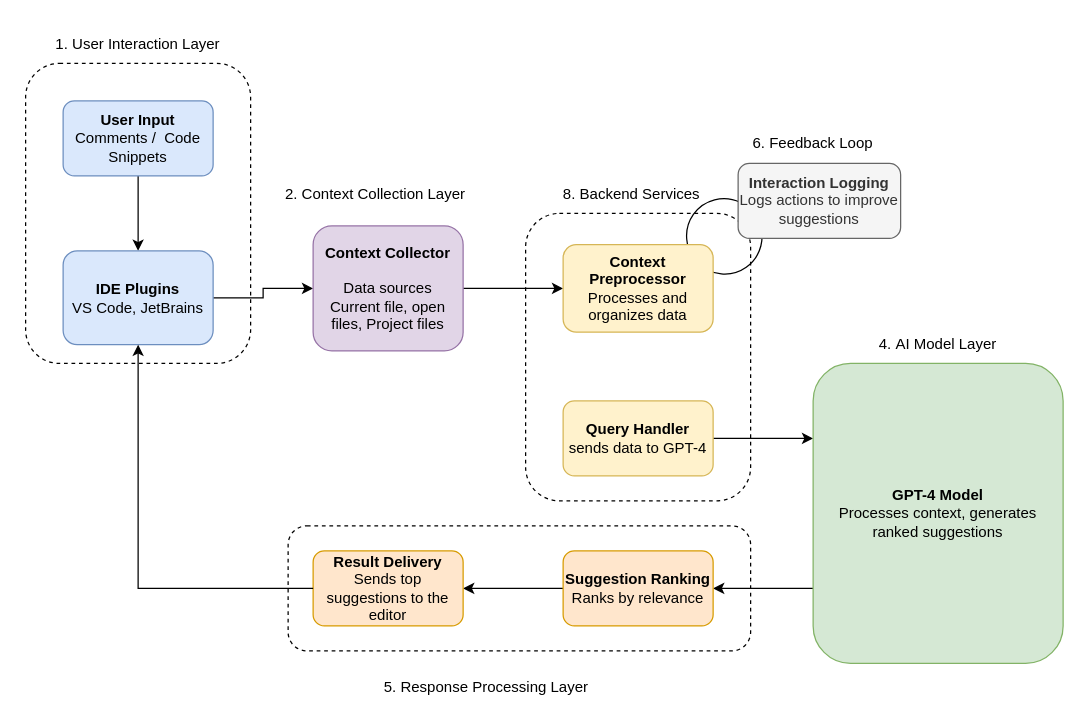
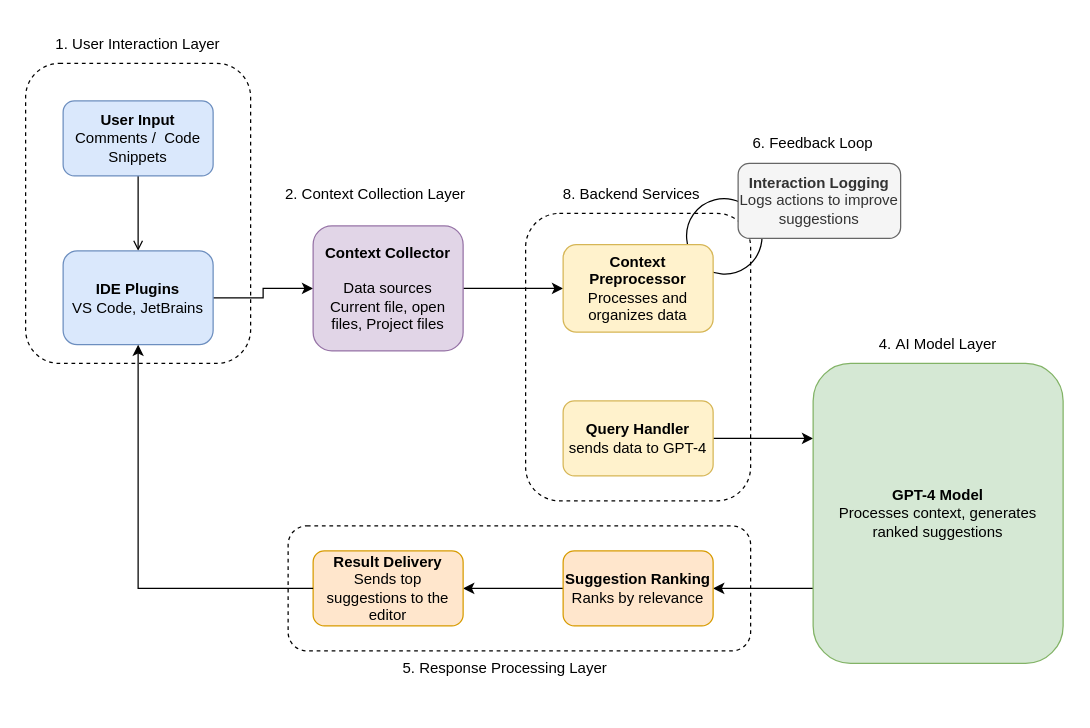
edge "User Input Comments / Code Snippets" -> "IDE Plugins VS Code, JetBrains": arrowhead classic -> open
node "5. Response Processing Layer": moved (494, 694) -> (513, 676)
